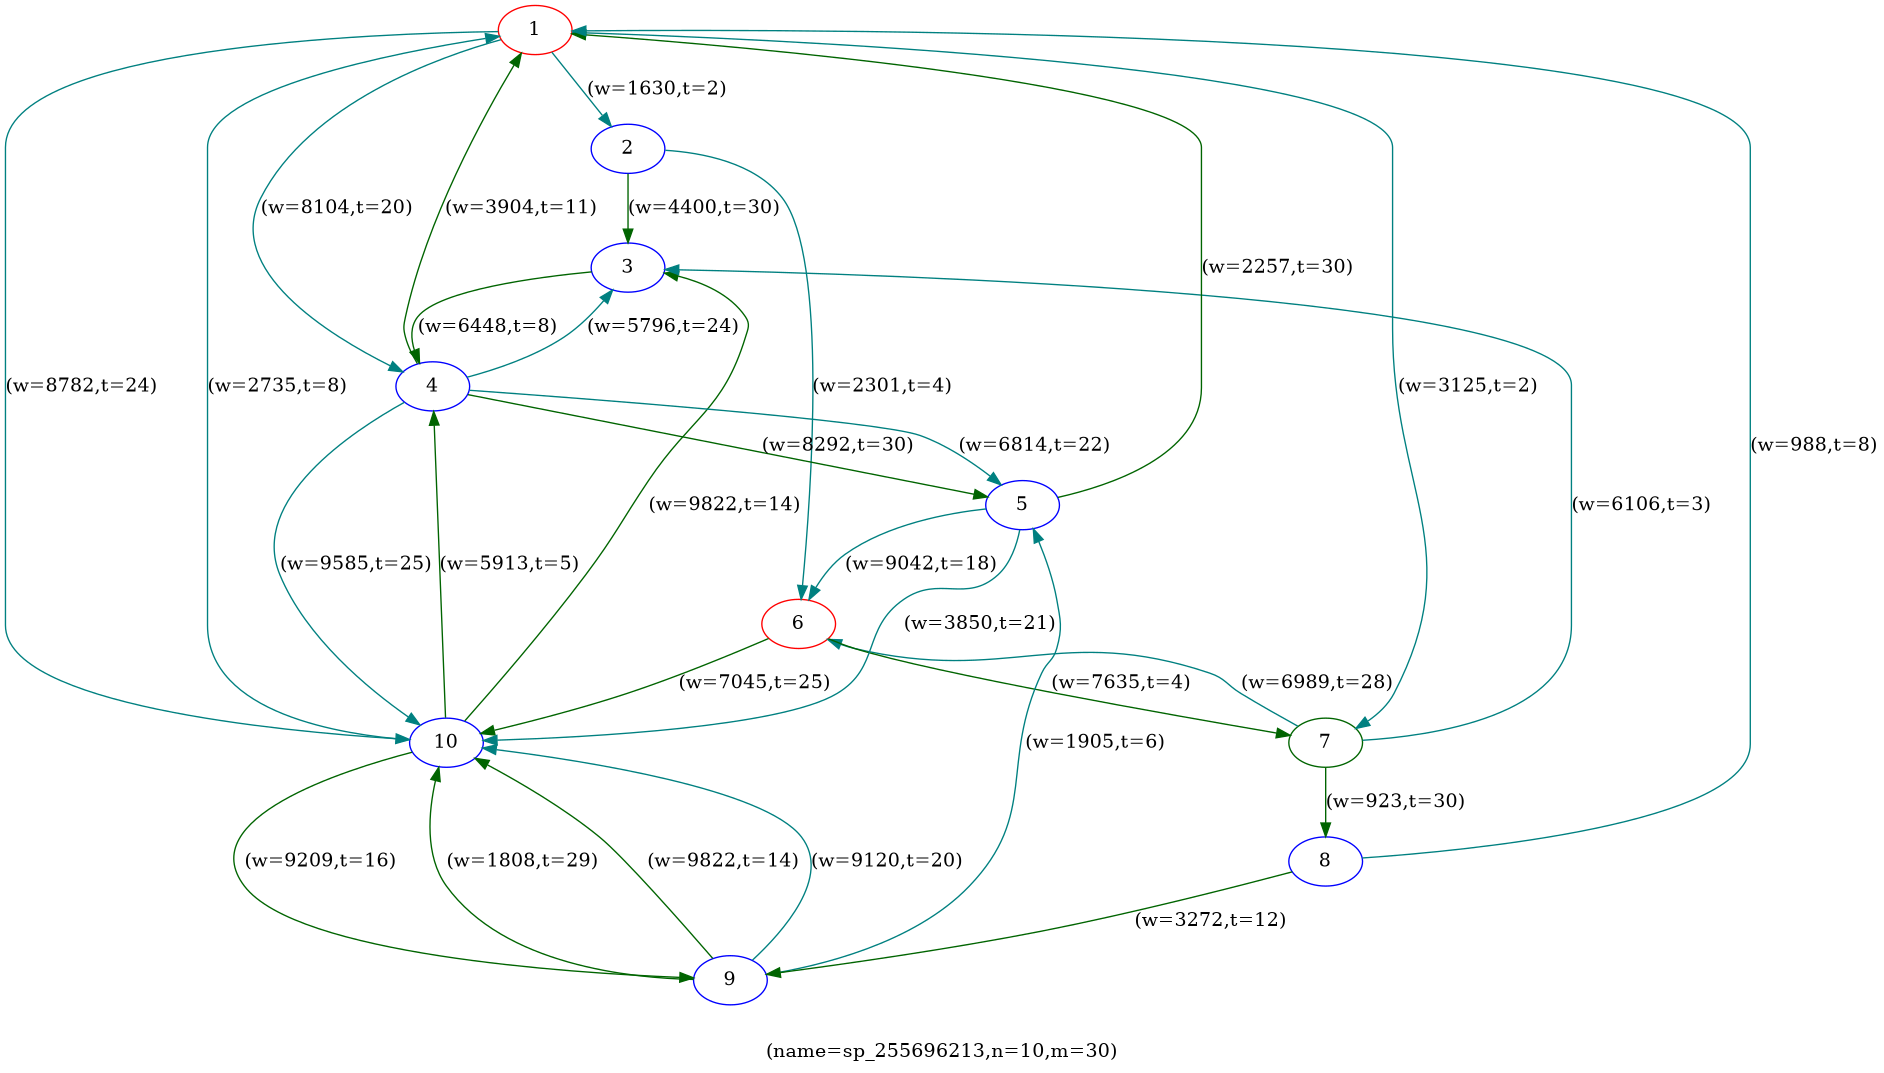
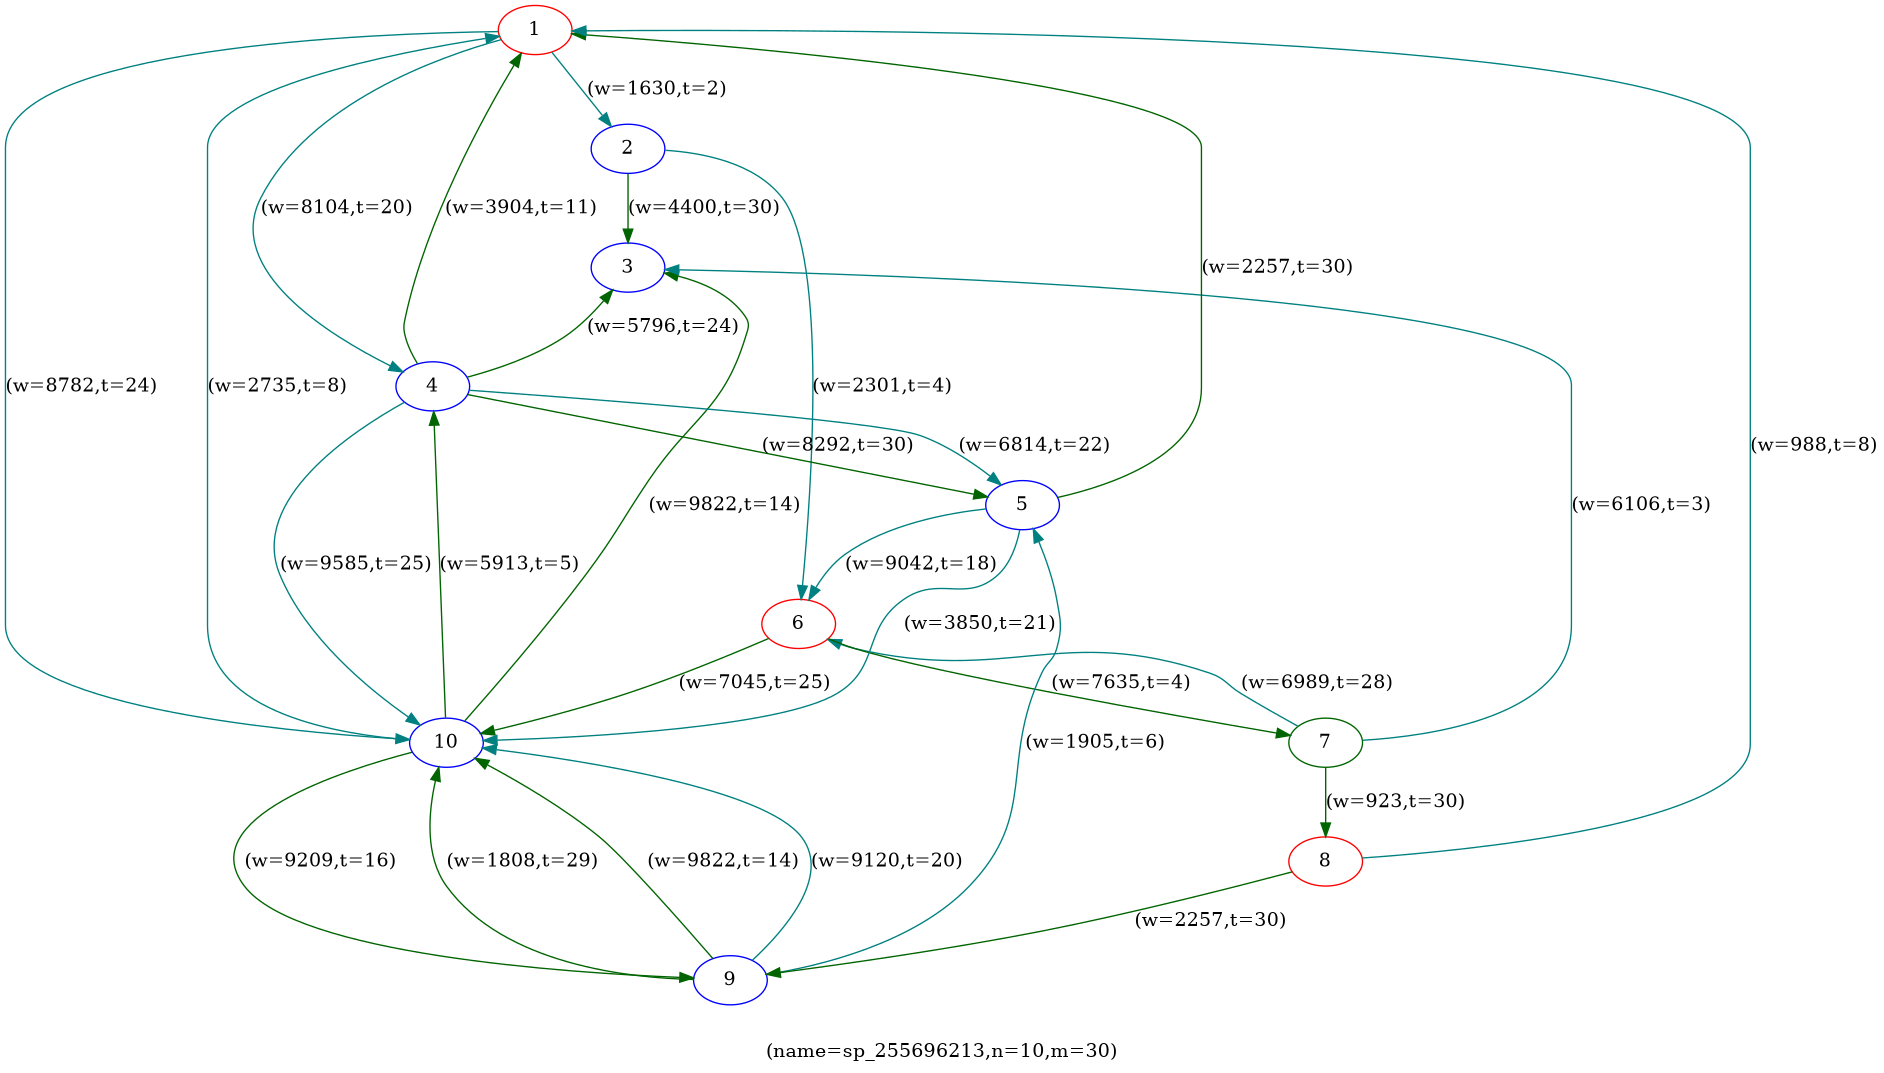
edge "1" -> "7": removed, label "(w=3125,t=2)"
edge "3" -> "4": removed, label "(w=6448,t=8)"
edge "4" -> "3": color teal -> darkgreen
node "8": color blue -> red
edge "8" -> "9": label "(w=3272,t=12)" -> "(w=2257,t=30)"
